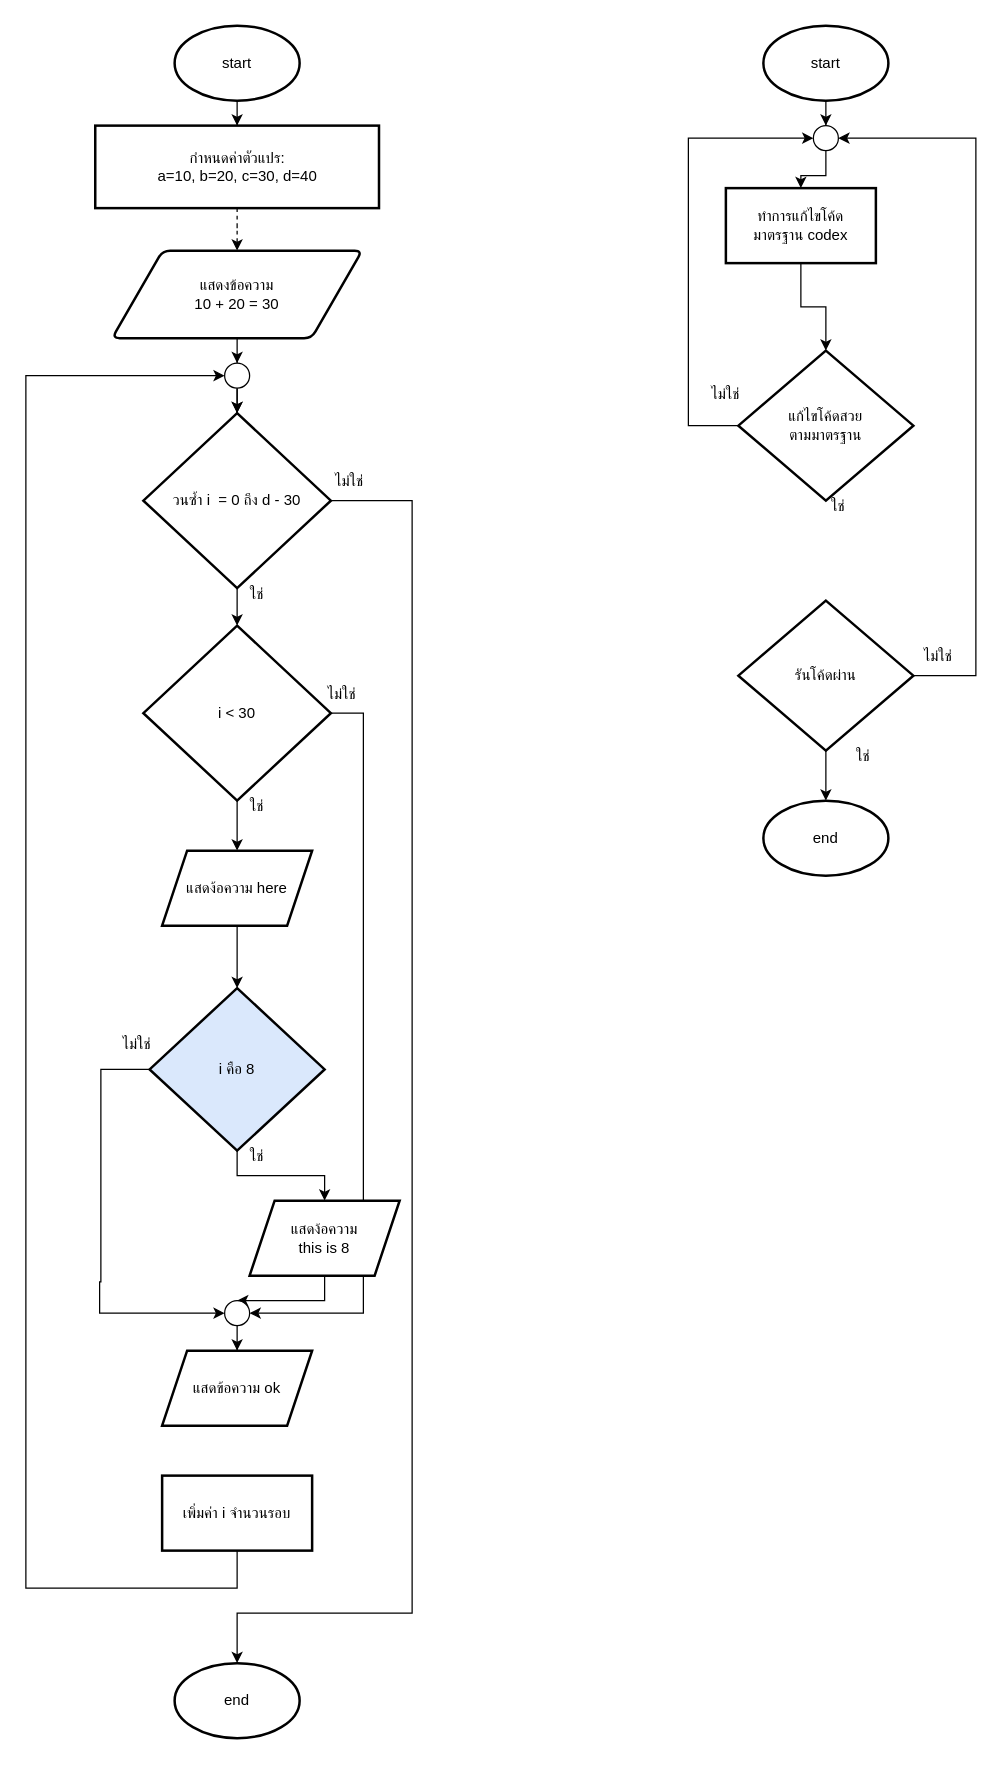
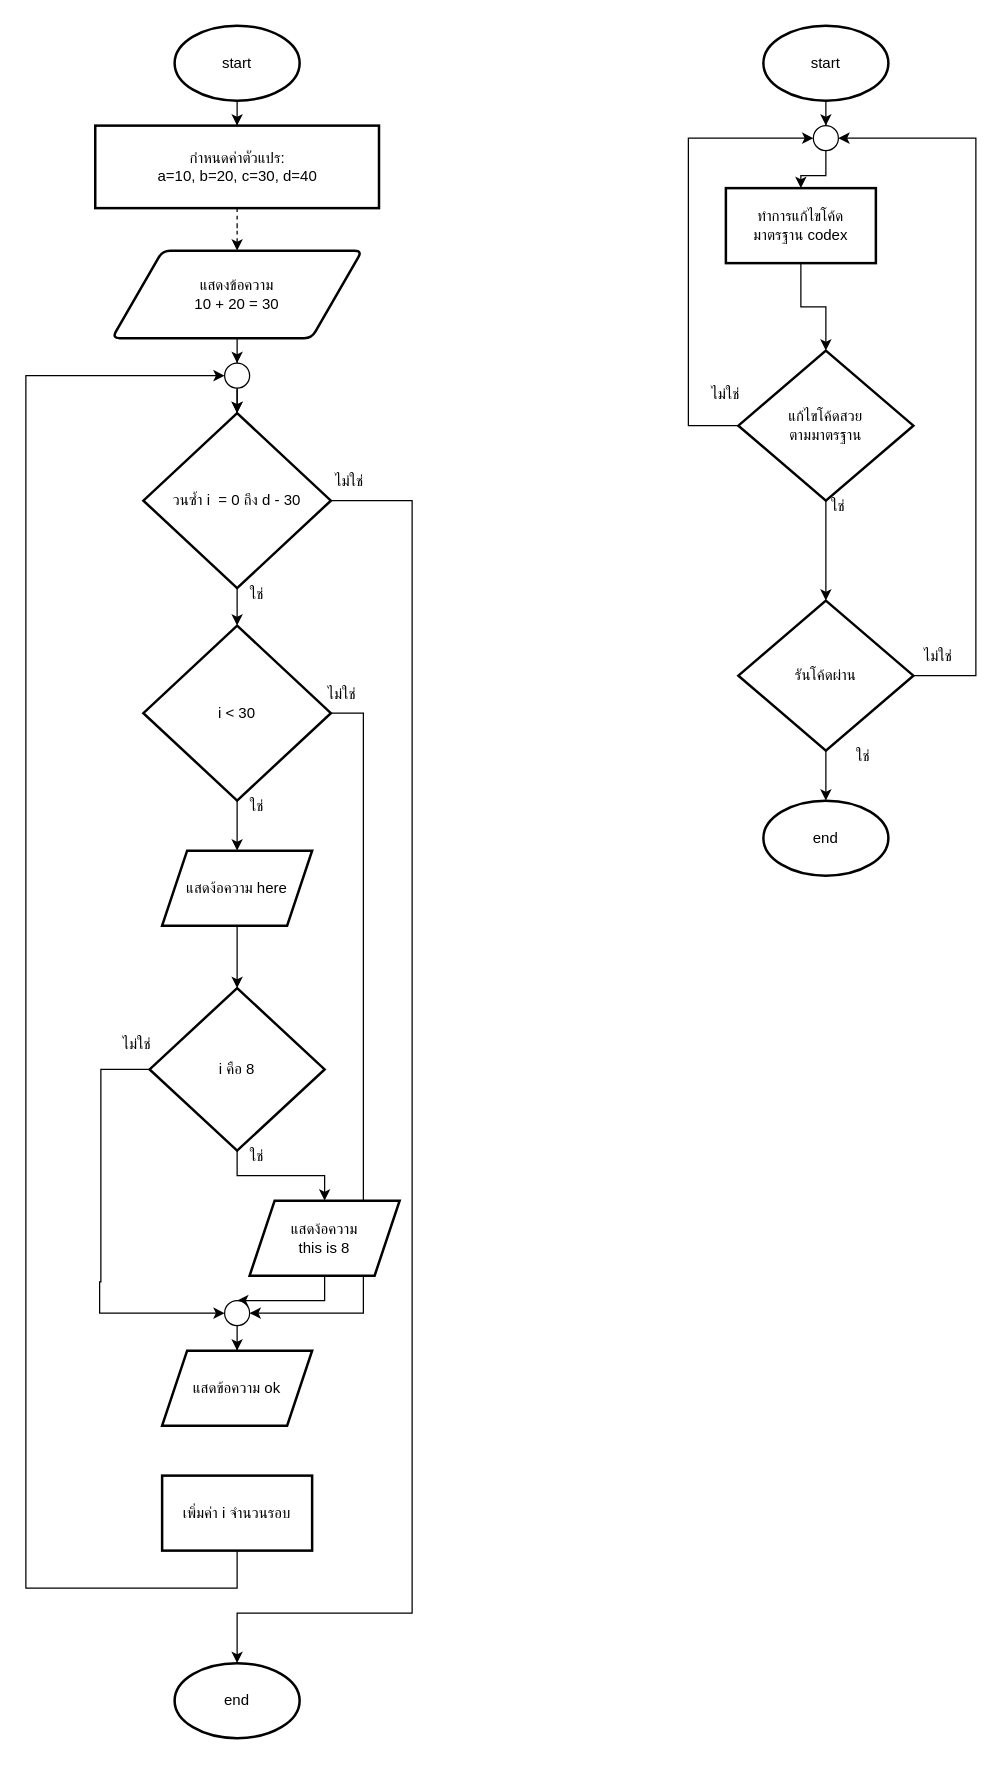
edge "แก้ไขโค้ดสวย ตามมาตรฐาน" -> "รันโค้ดผ่าน": added
node "i คือ 8": fillcolor #dae8fc -> #ffffff
